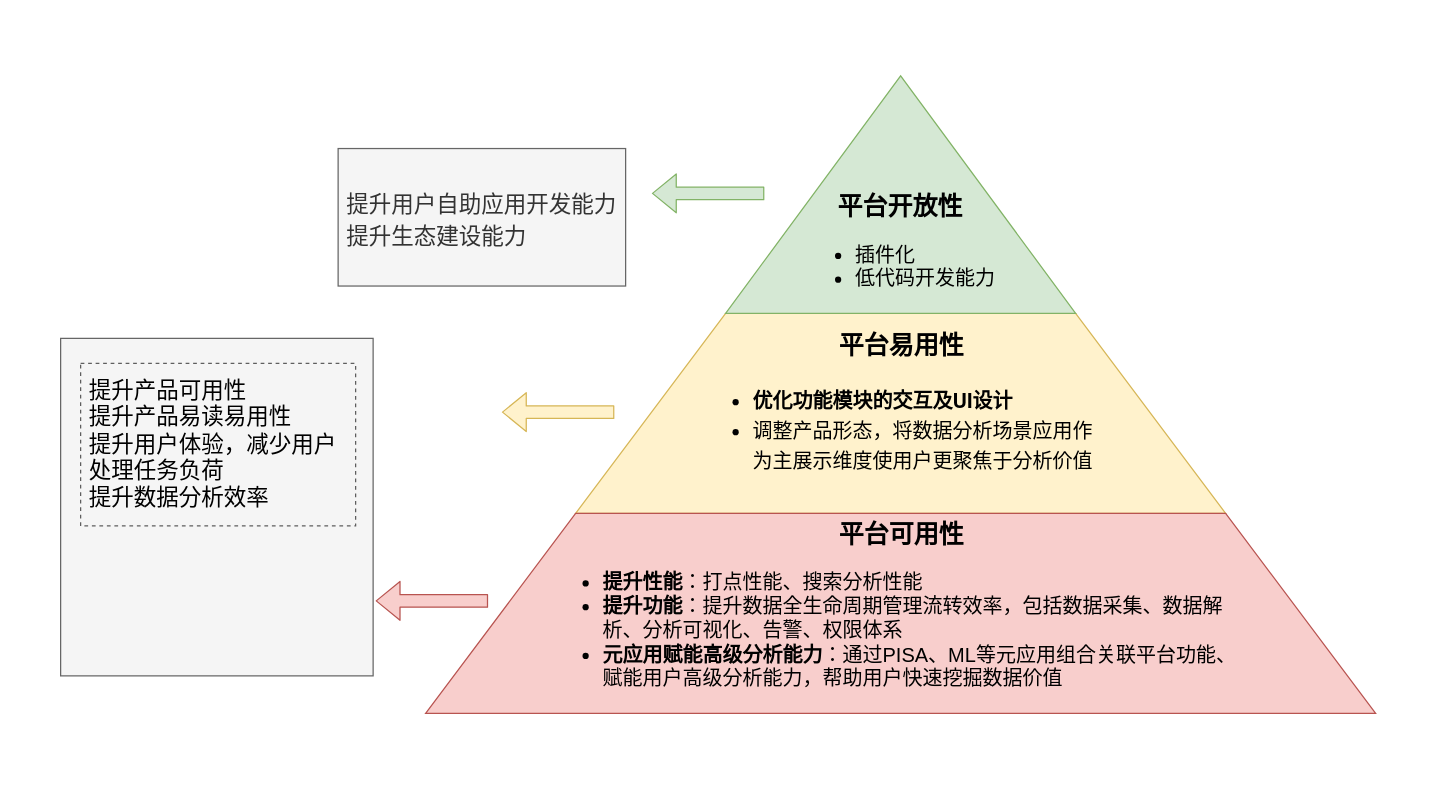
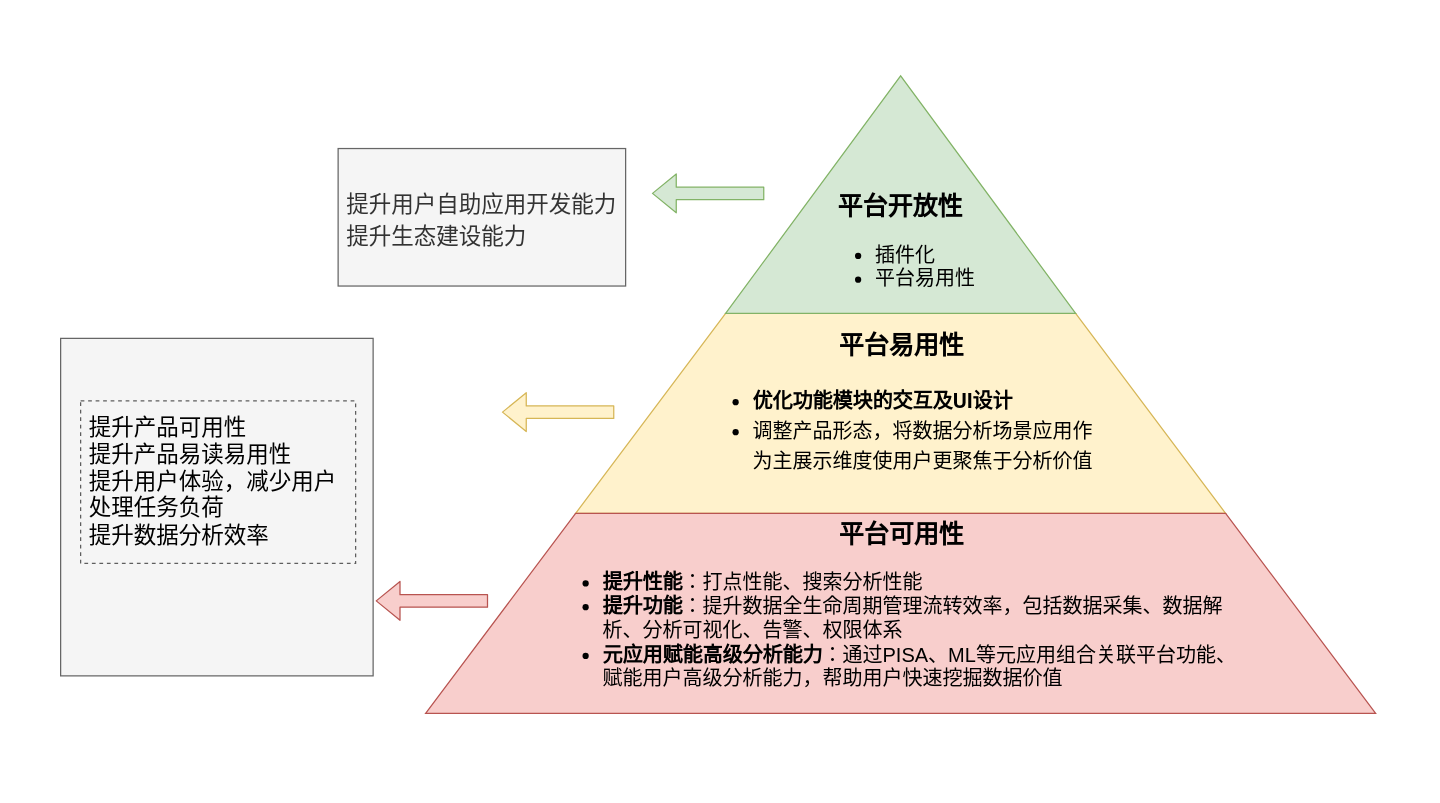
node "平台开放性 插件化 低代码开发能力": label "平台开放性 插件化 低代码开发能力" -> "平台开放性 插件化 平台易用性"
node "提升产品可用性 提升产品易读易用性 提升用户体验，减少用户处理任务负荷 提升数据分析效率": moved (218, 444) -> (218, 482)
